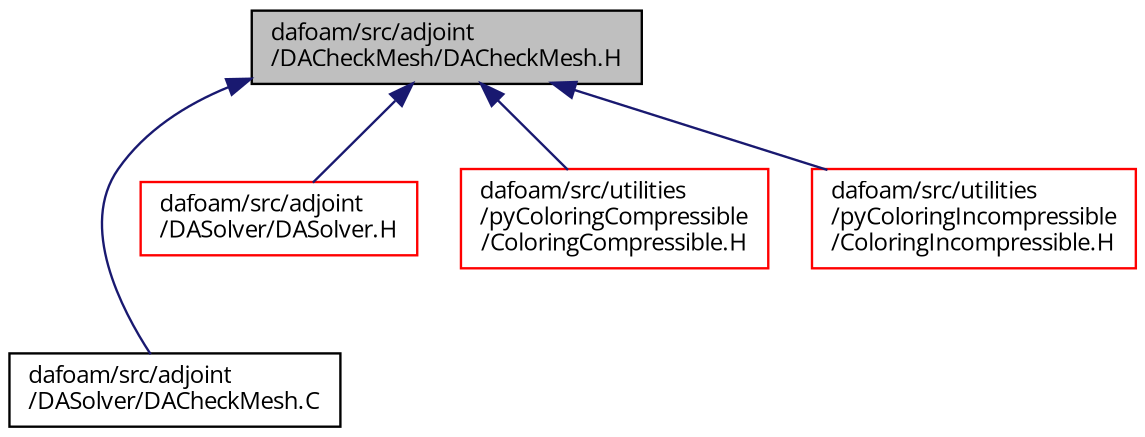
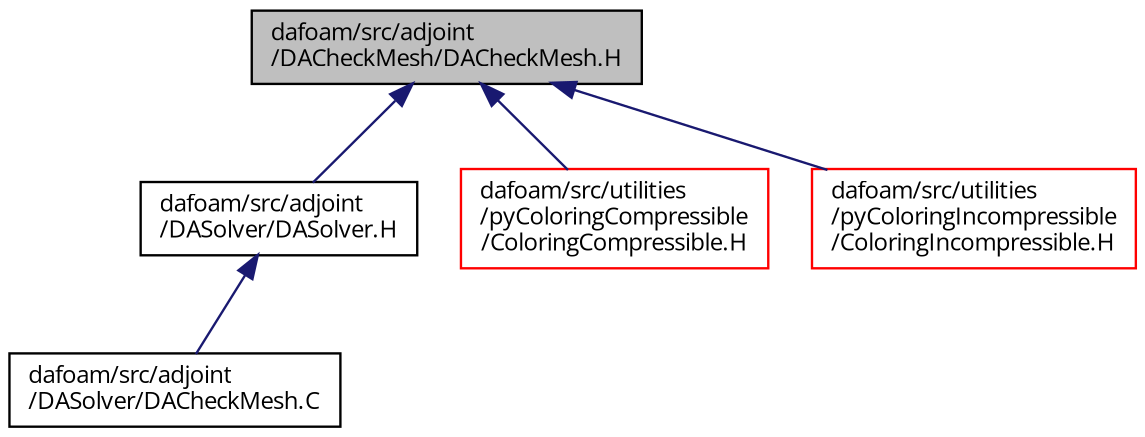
edge "dafoam/src/adjoint /DASolver/DACheckMesh.C" -> "dafoam/src/adjoint /DACheckMesh/DACheckMesh.H": now "dafoam/src/adjoint /DASolver/DACheckMesh.C" -> "dafoam/src/adjoint /DASolver/DASolver.H"
node "dafoam/src/adjoint /DASolver/DASolver.H": color red -> black
